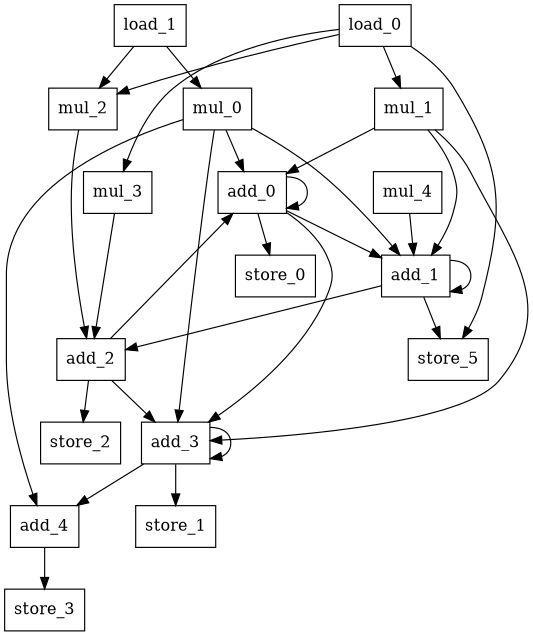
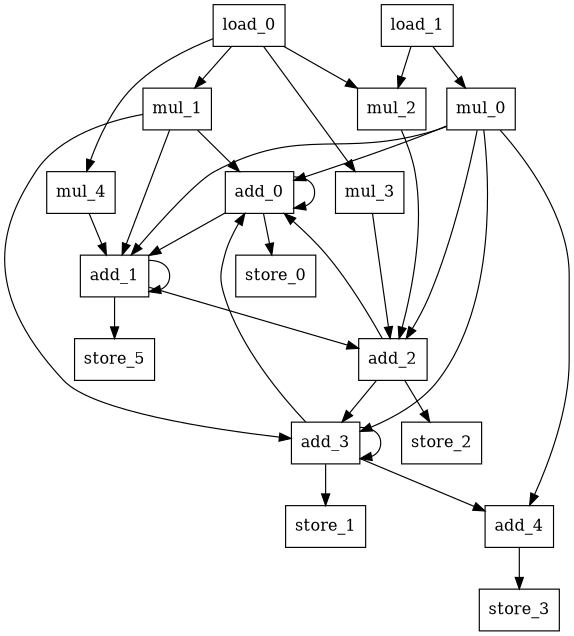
edge "load_0" -> "store_5": now "load_0" -> "mul_4"
edge "mul_0" -> "add_2": added
edge "add_0" -> "add_3": reversed
